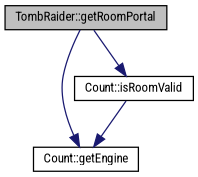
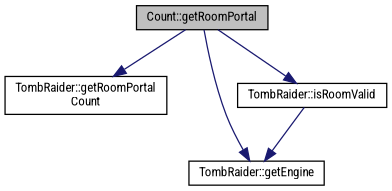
node "TombRaider::getRoomPortal": label "TombRaider::getRoomPortal" -> "Count::getRoomPortal"
node "Count::isRoomValid": label "Count::isRoomValid" -> "TombRaider::isRoomValid"
node "TombRaider::getRoomPortal Count": added
node "Count::getEngine": label "Count::getEngine" -> "TombRaider::getEngine"
